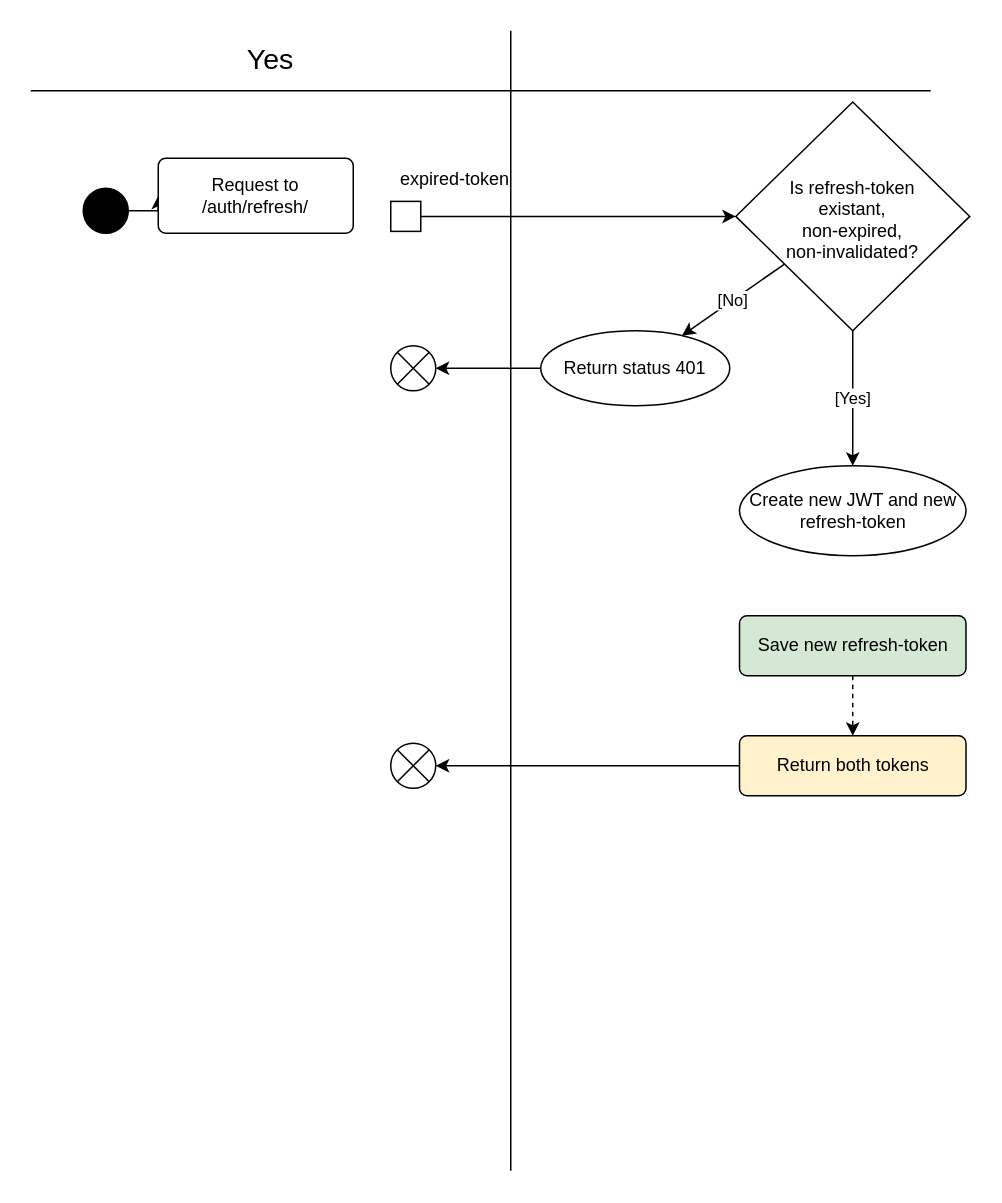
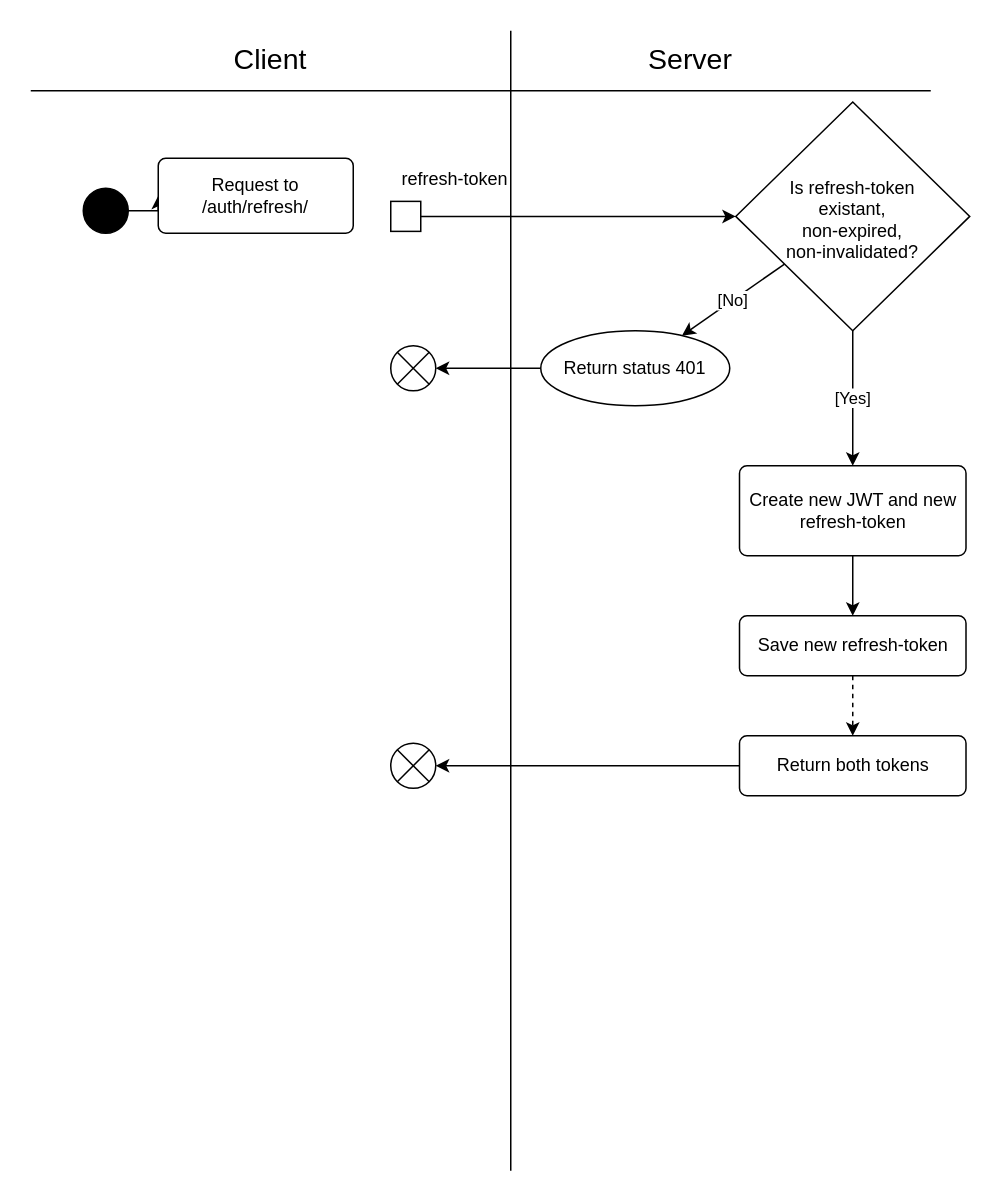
node "Yes": label "Yes" -> "Client"
node "Server": added
node "expired-token": label "expired-token" -> "refresh-token"
node "Create new JWT and new refresh-token": shape ellipse -> rounded rectangle
edge "Create new JWT and new refresh-token" -> "Save new refresh-token": added
node "Save new refresh-token": fillcolor #d5e8d4 -> #ffffff
node "Return both tokens": fillcolor #fff2cc -> #ffffff
